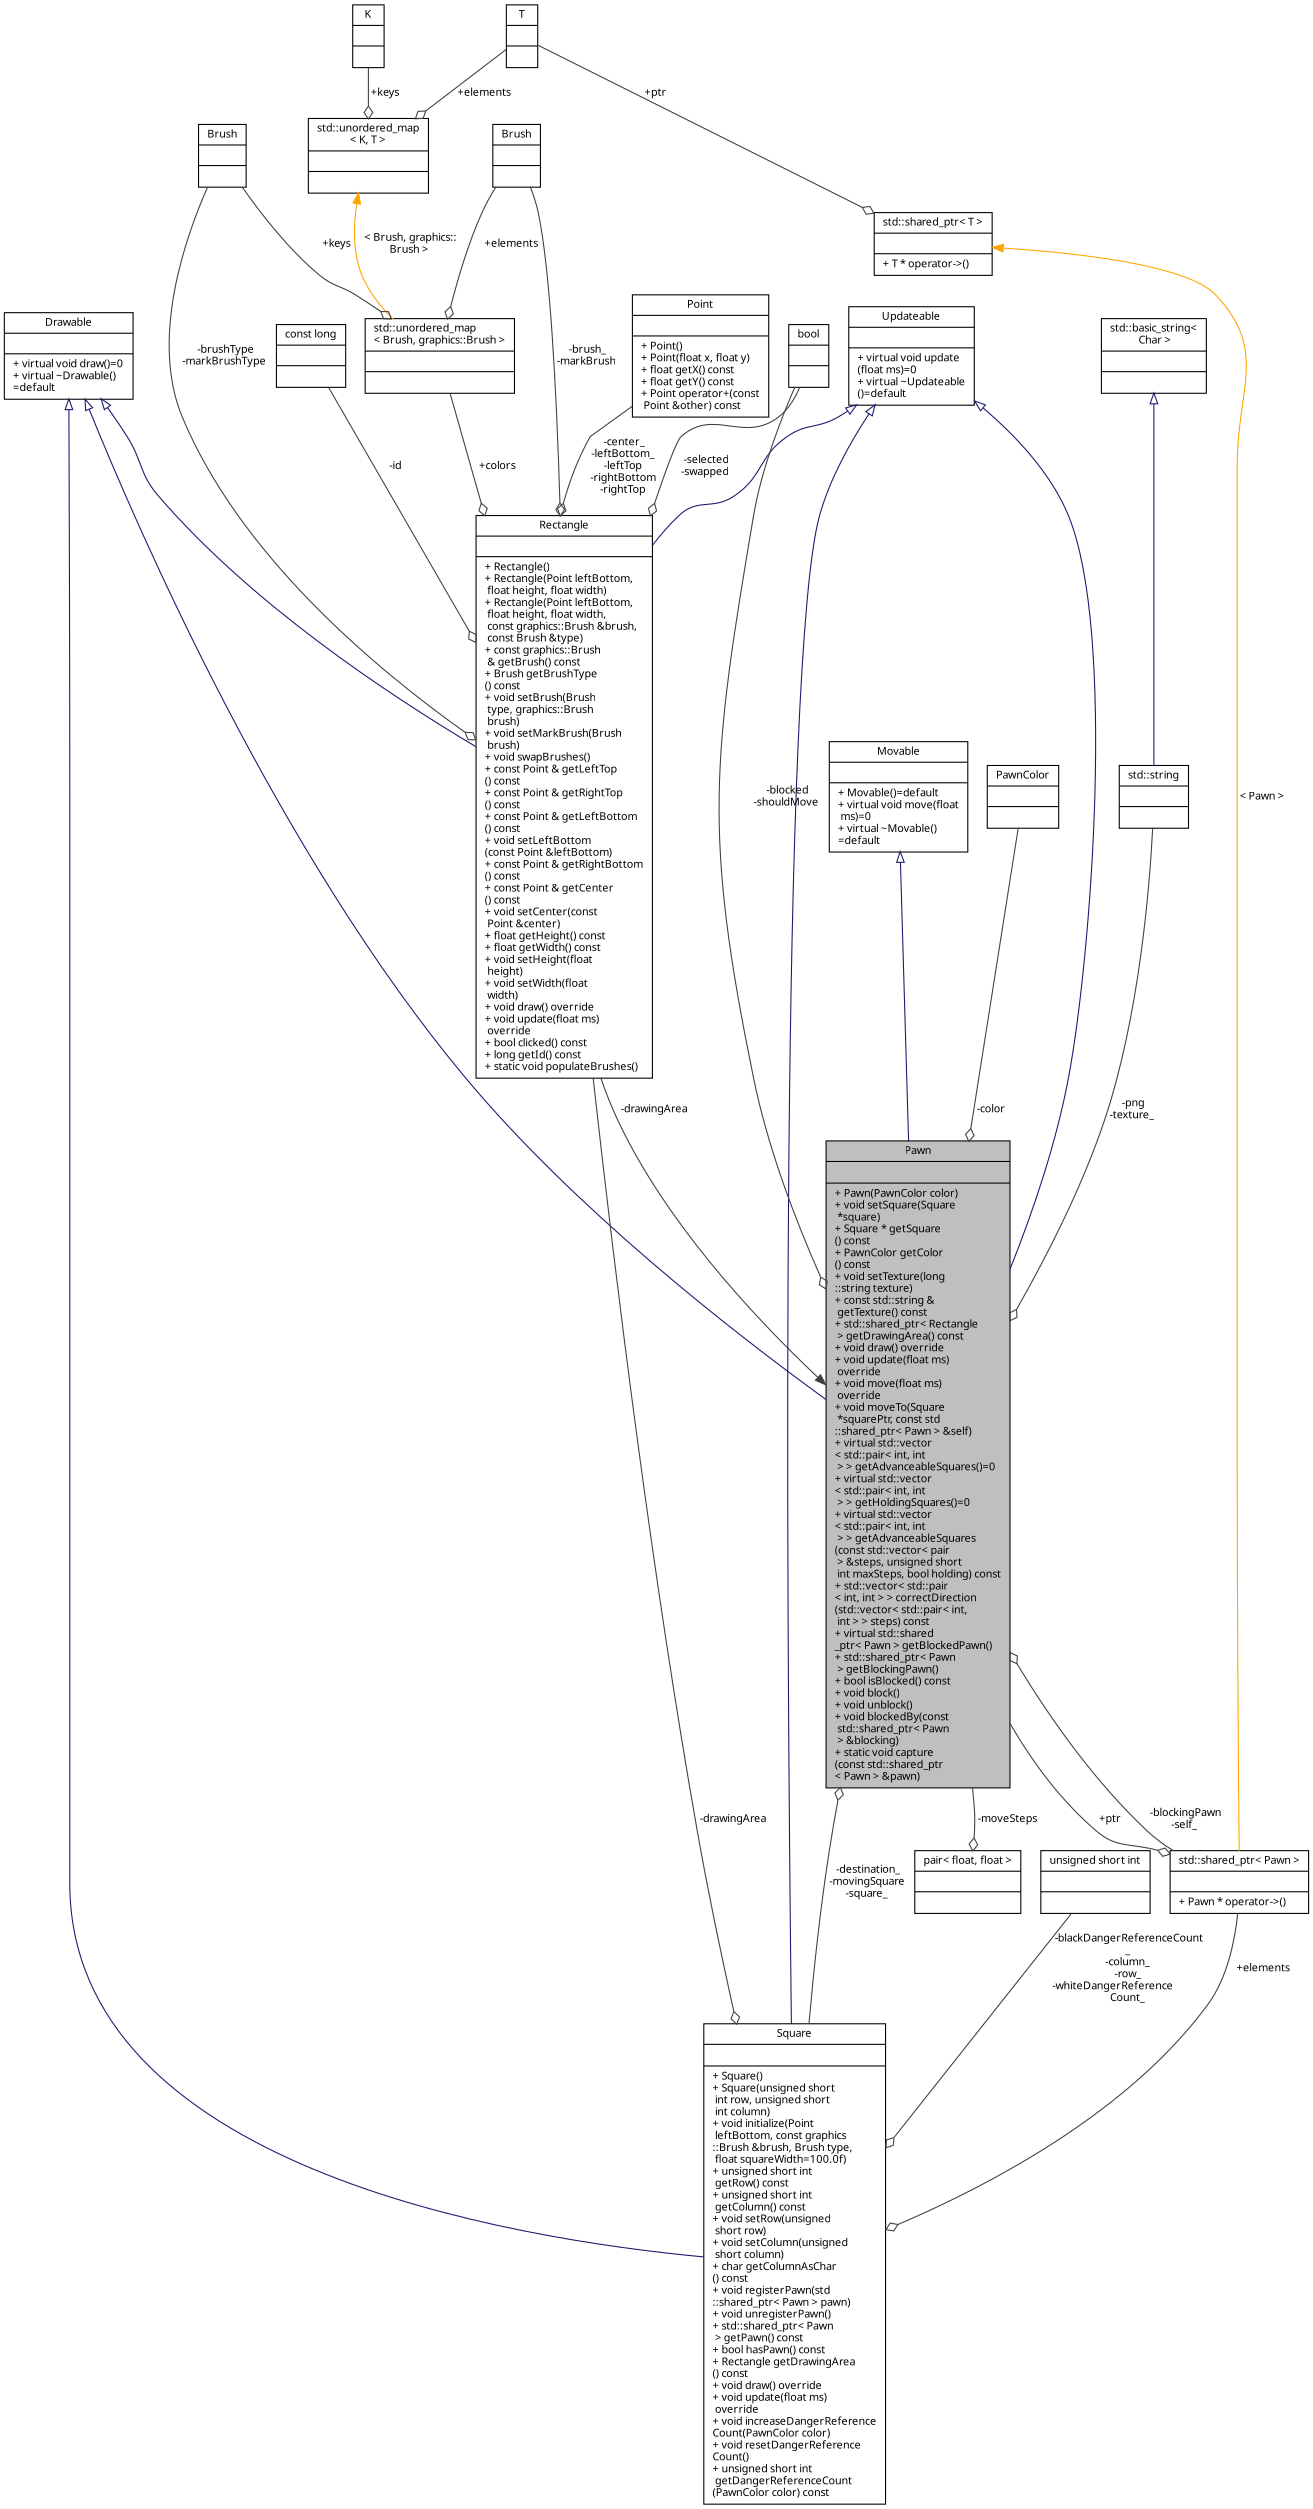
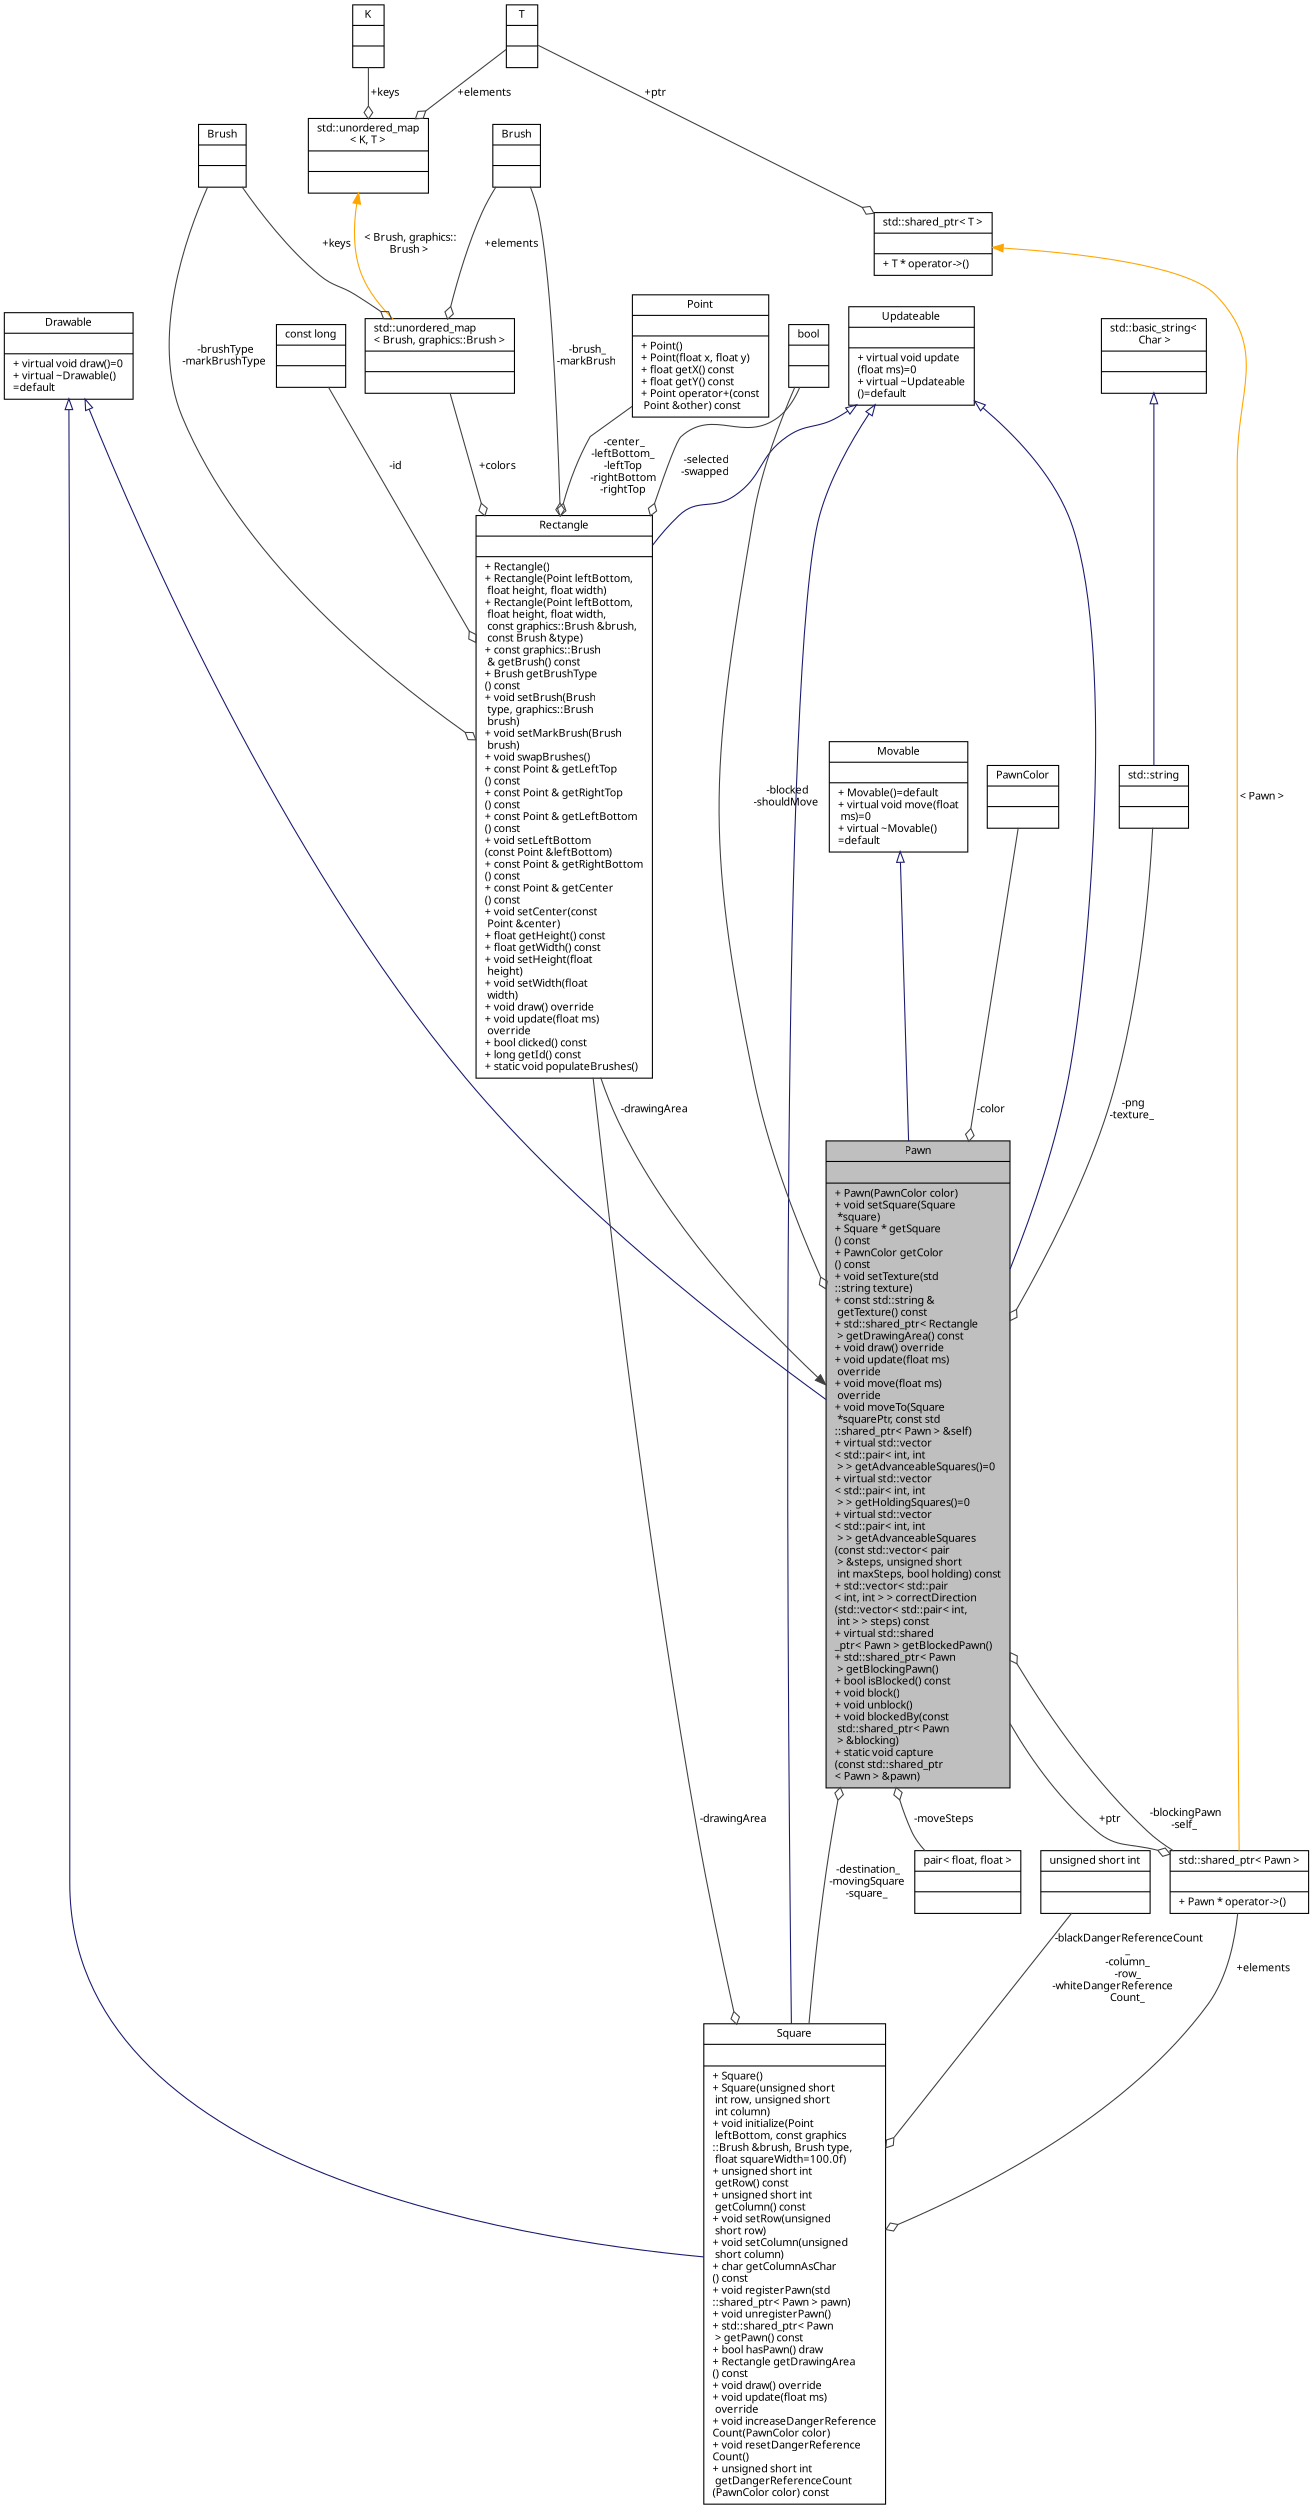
edge "Rectangle" -> "Drawable": removed
node "Pawn": text "+ void setTexture(long" -> "+ void setTexture(std"
edge "Pawn" -> "pair< float, float >": reversed
node "Square": text "+ bool hasPawn() const" -> "+ bool hasPawn() draw"
